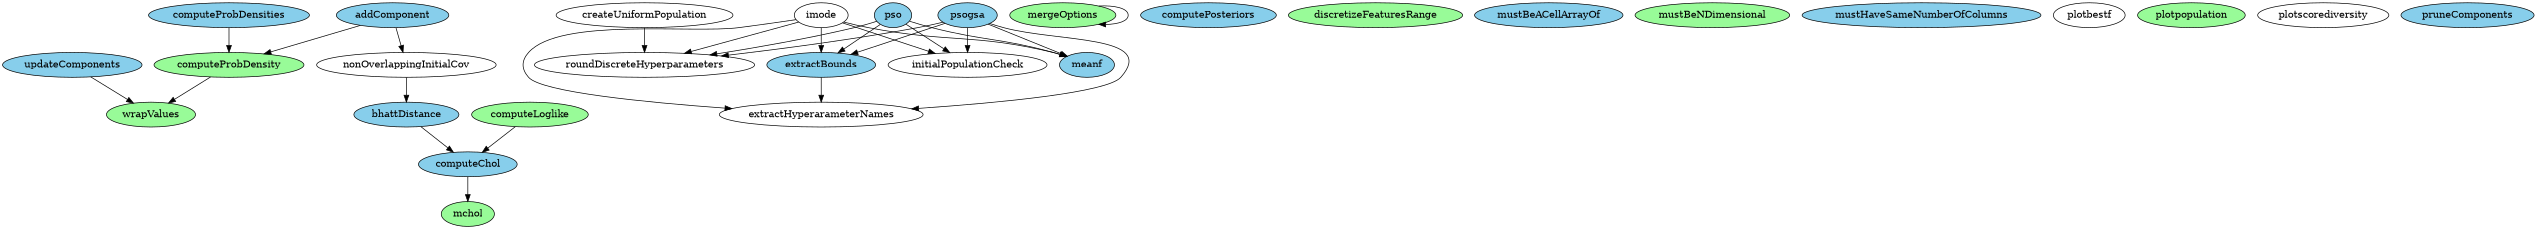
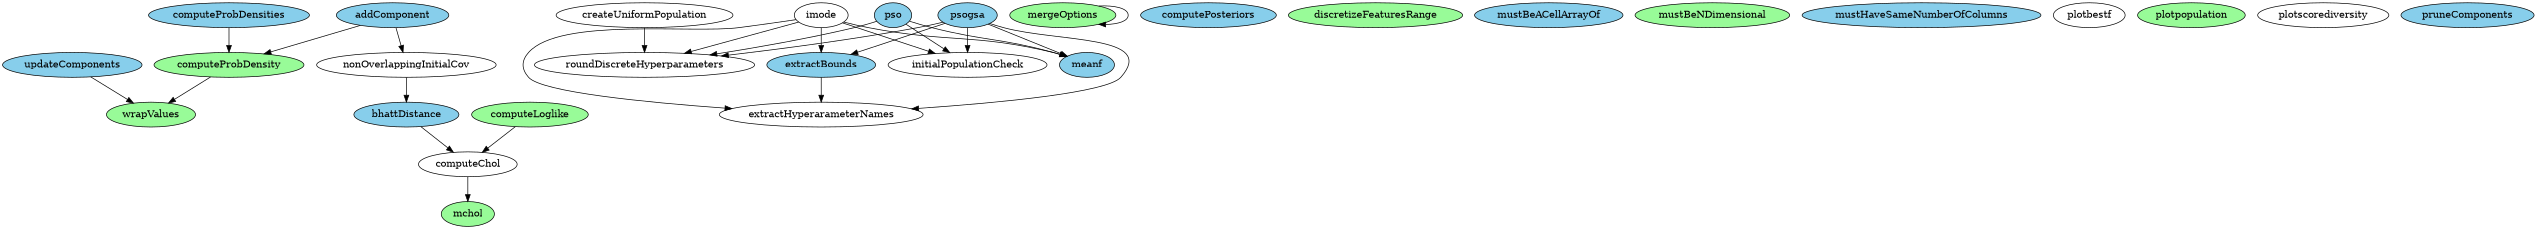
edge "pso" -> "extractBounds": removed
node "computeChol": fillcolor skyblue -> white
